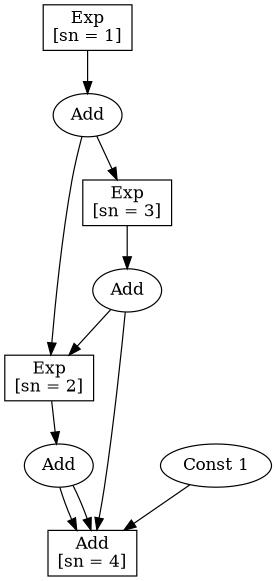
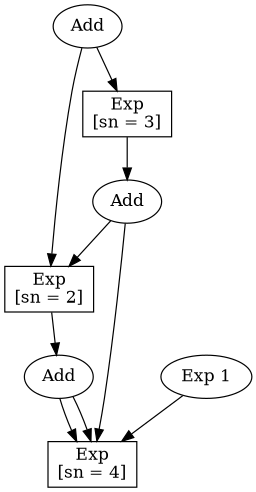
node "Exp [sn = 1]": removed
node "Const 1": label "Const 1" -> "Exp 1"
node "Add [sn = 4]": label "Add [sn = 4]" -> "Exp [sn = 4]"
